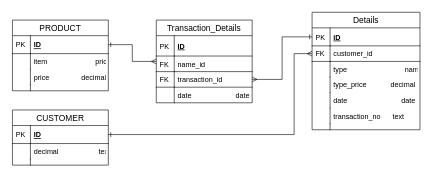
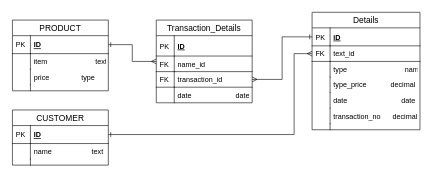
node "customer_id": label "customer_id" -> "text_id"
node "item price": label "item price" -> "item text"
node "price decimal": label "price decimal" -> "price type"
node "transaction_no text": label "transaction_no text" -> "transaction_no decimal"
node "decimal text": label "decimal text" -> "name text"
